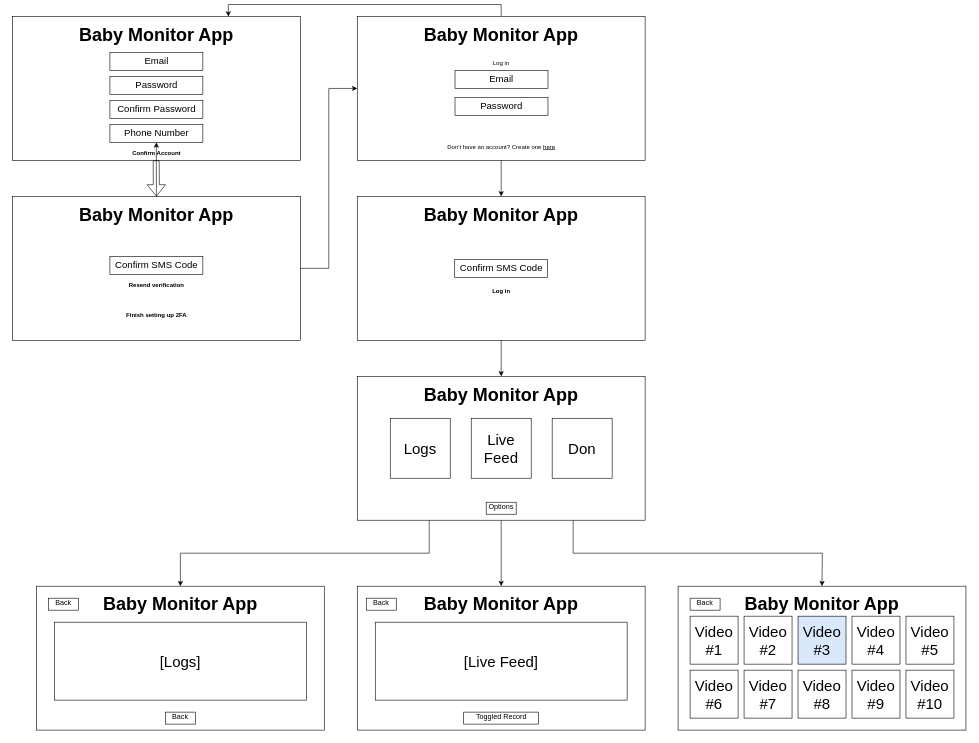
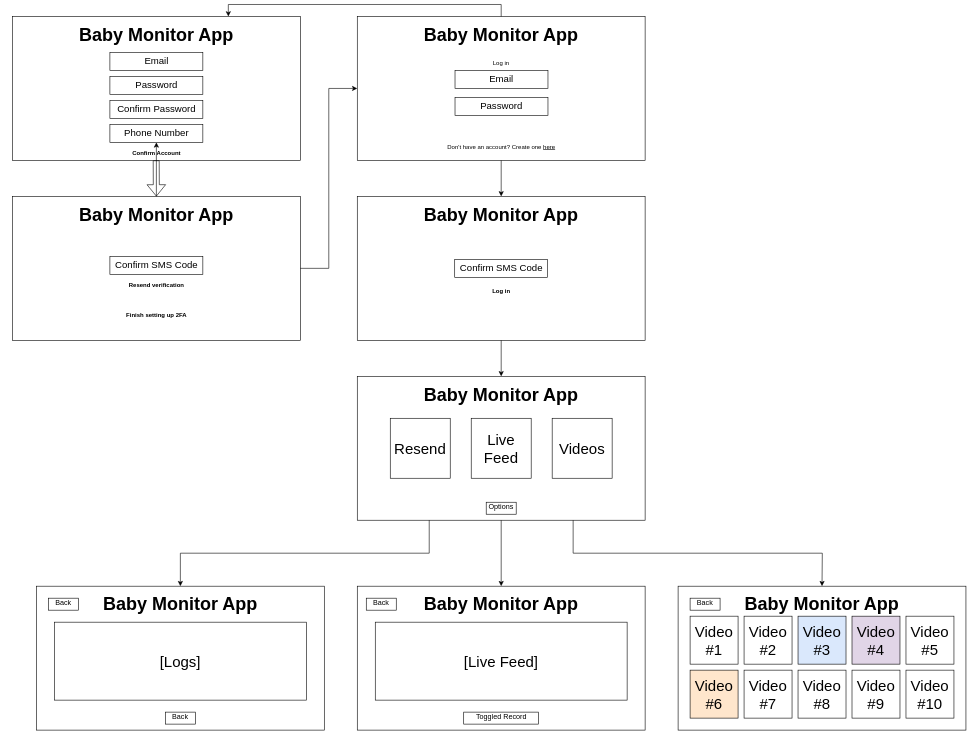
node "Logs": label "Logs" -> "Resend"
node "Don": label "Don" -> "Videos"
node "Video #4": fillcolor #ffffff -> #e1d5e7
node "Video #6": fillcolor #ffffff -> #ffe6cc
